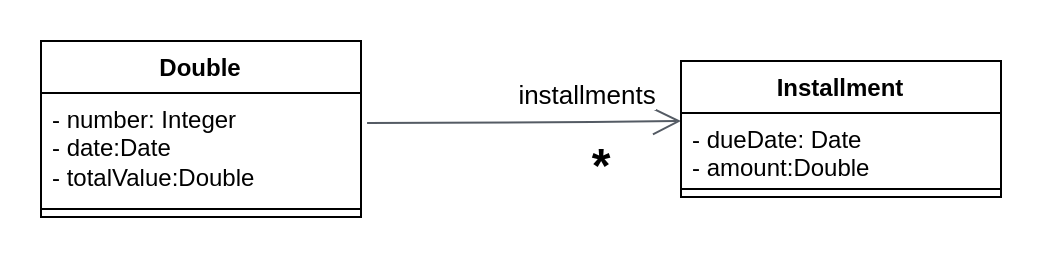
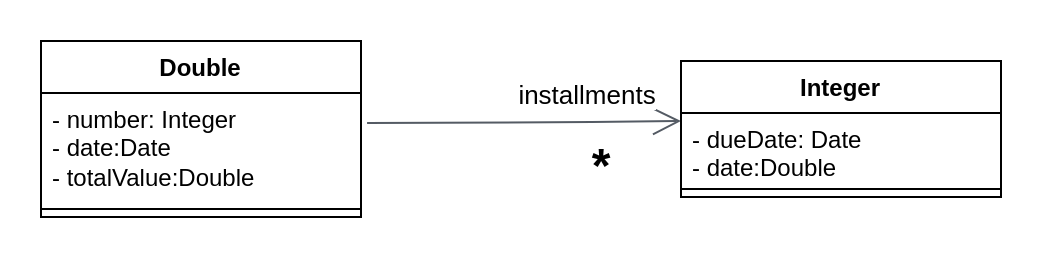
node "Installment": label "Installment" -> "Integer"
node "- dueDate: Date - amount:Double": label "- dueDate: Date - amount:Double" -> "- dueDate: Date - date:Double"
